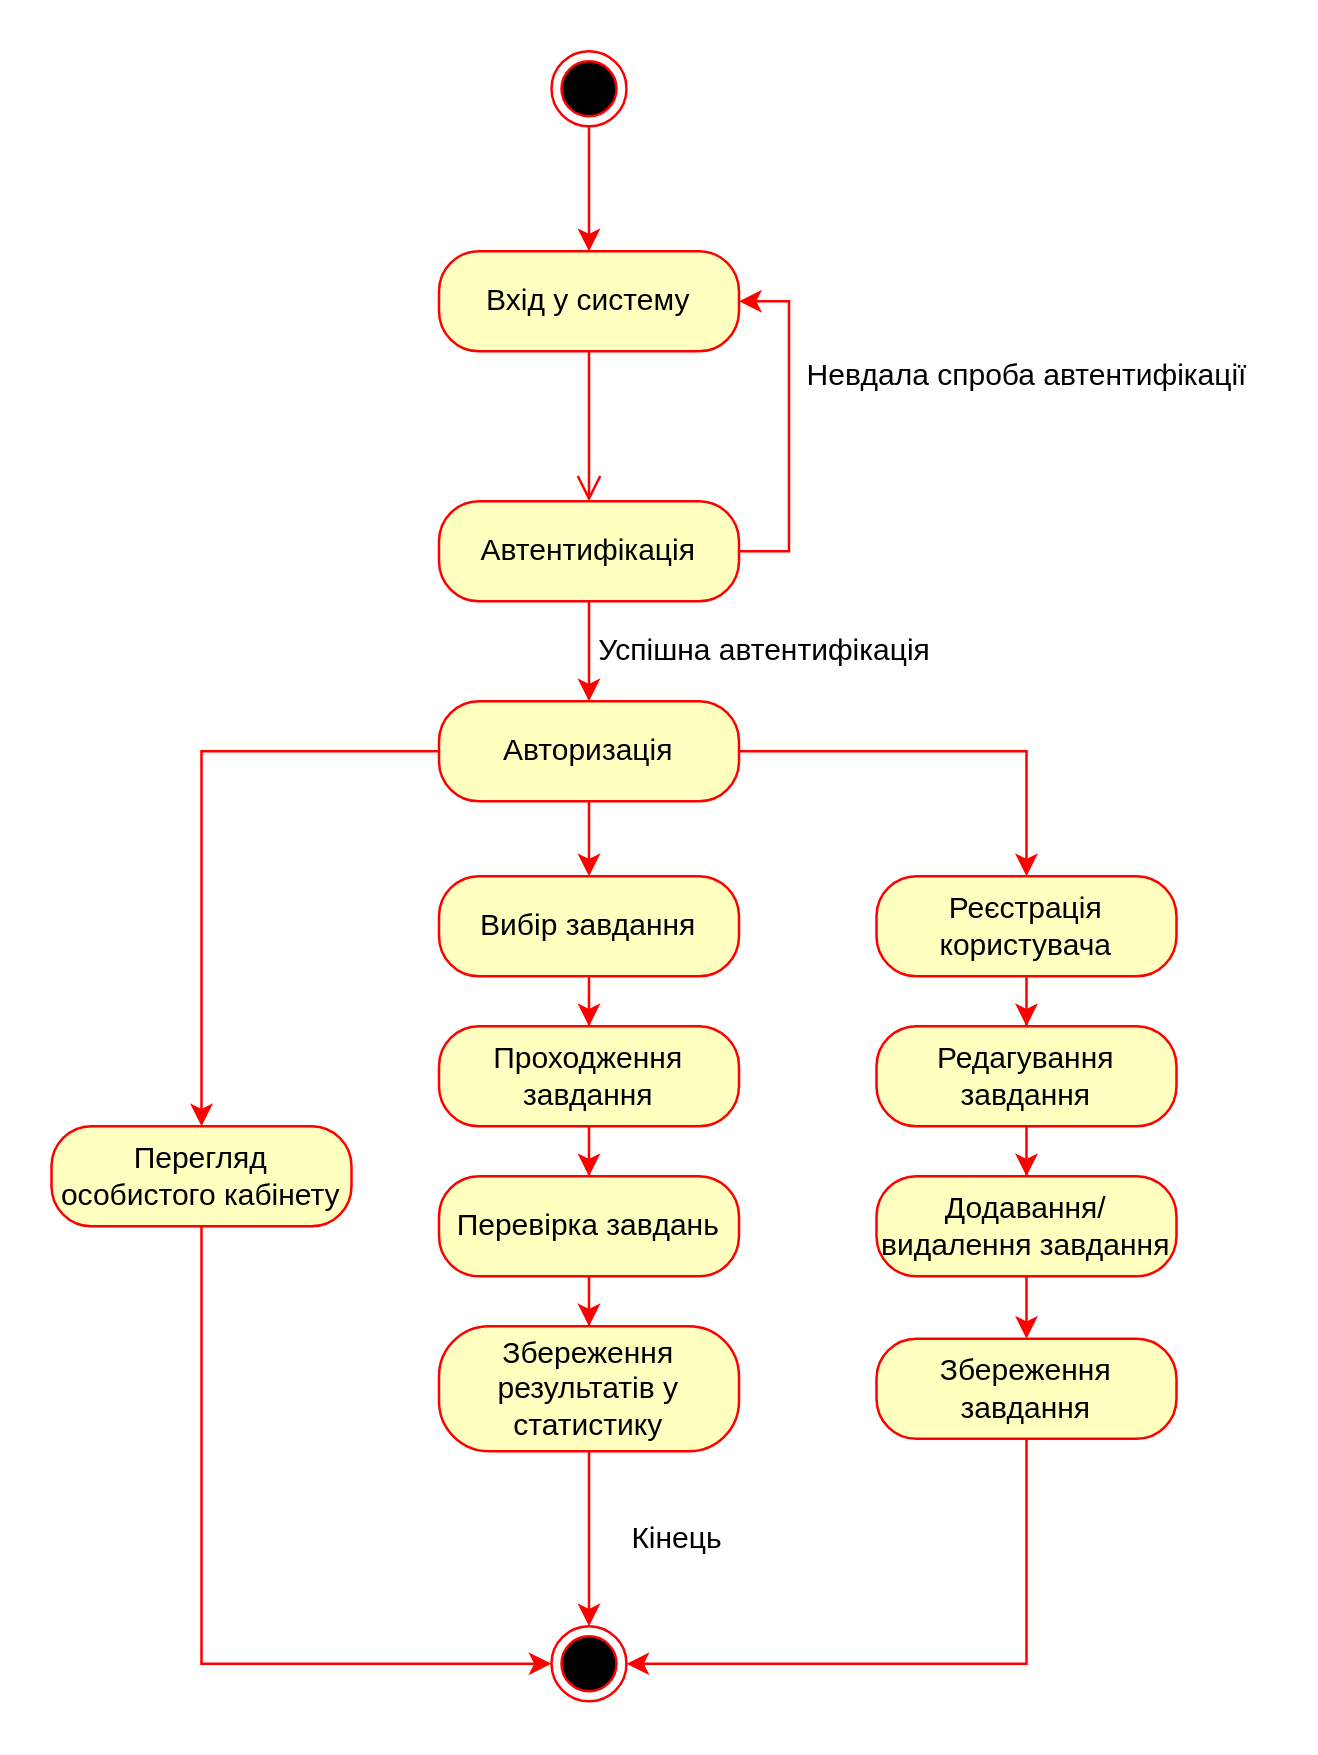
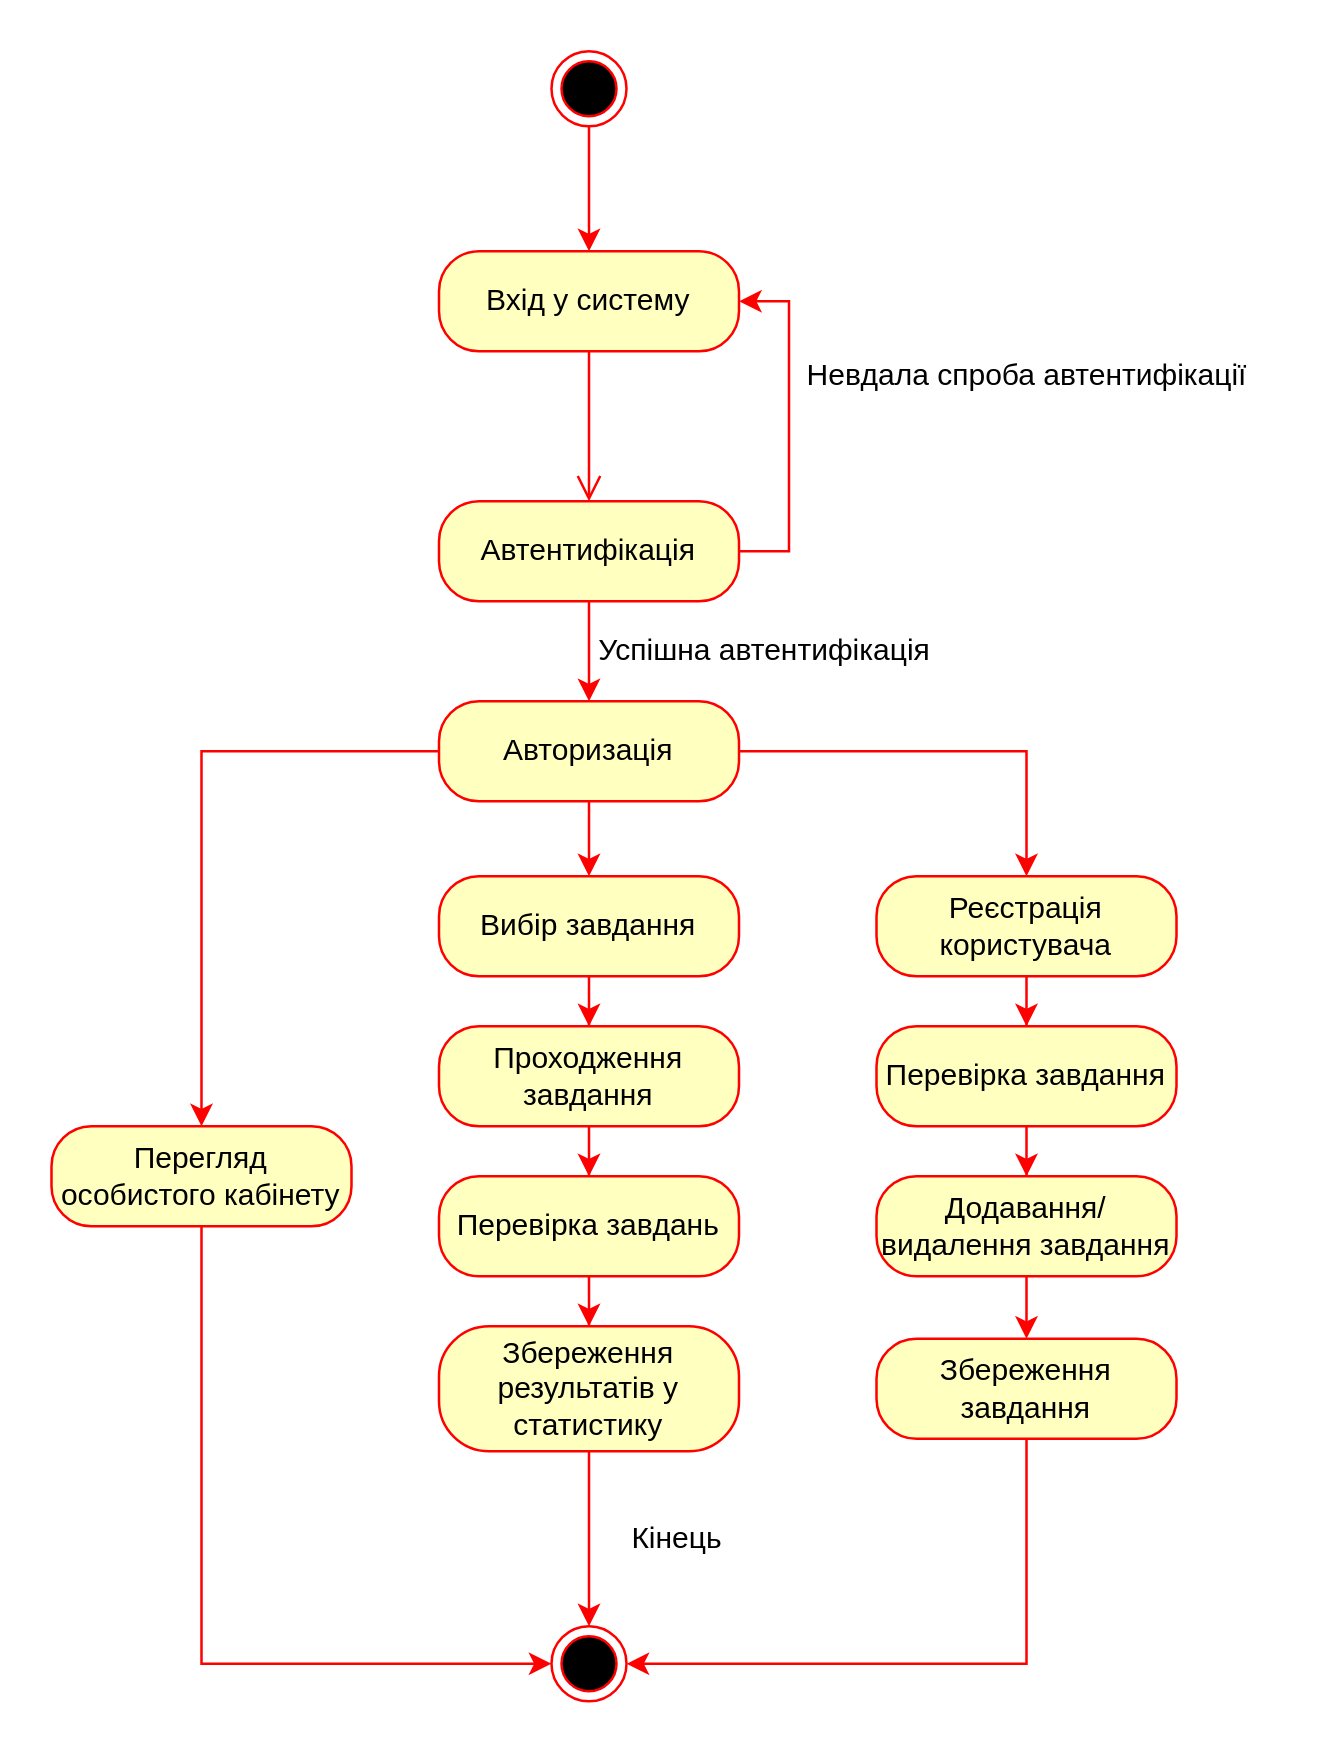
node "Редагування завдання": label "Редагування завдання" -> "Перевірка завдання"
